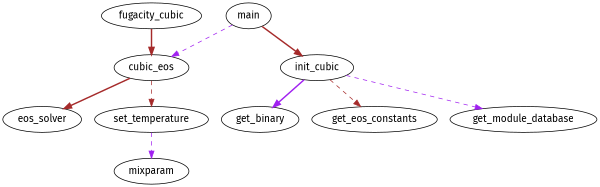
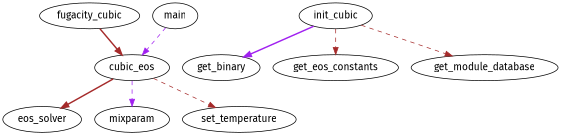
edge "main" -> "init_cubic": removed
edge "init_cubic" -> "get_module_database": color purple -> brown
edge "set_temperature" -> "mixparam": now "cubic_eos" -> "mixparam"
